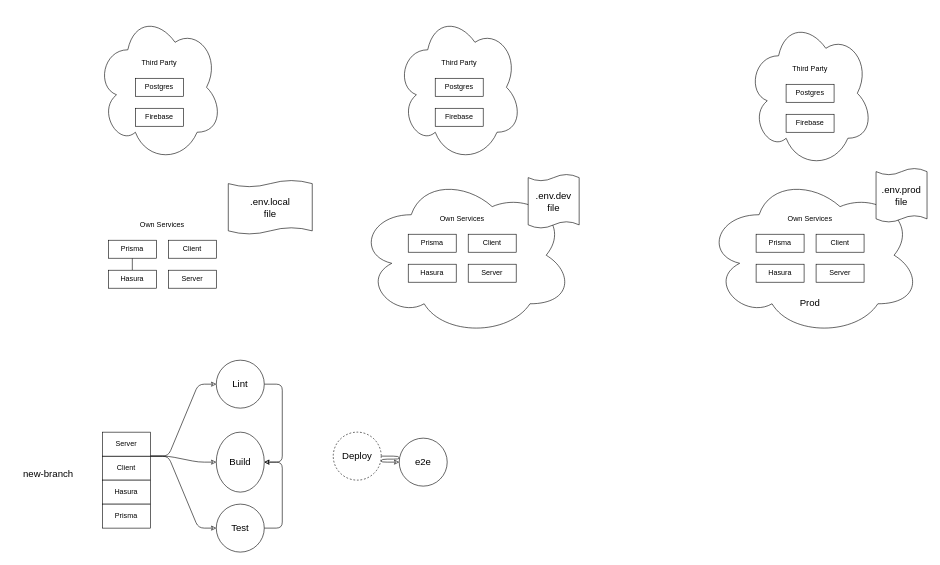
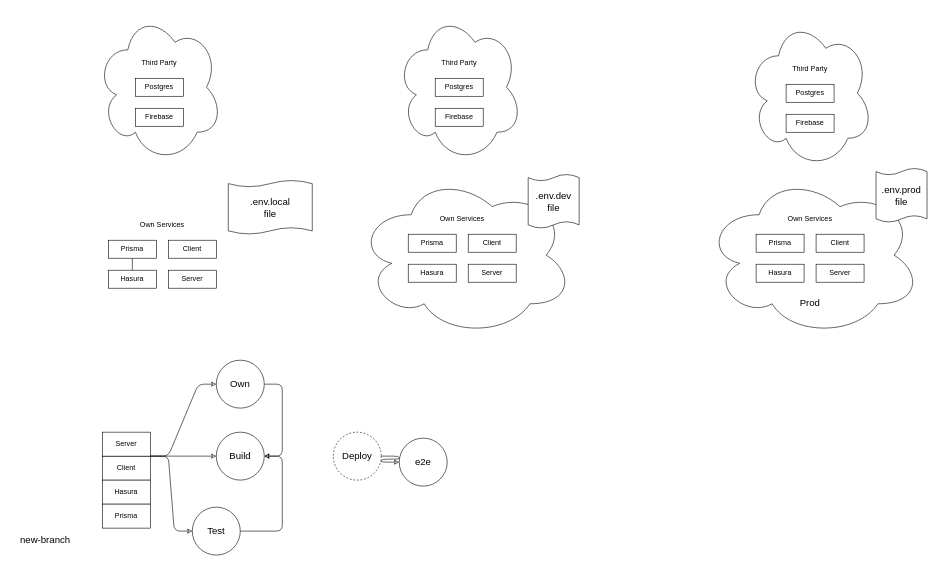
node "Lint": label "Lint" -> "Own"
node "Build": size 48x60 -> 48x48
node "new-branch": moved (48, 474) -> (45, 540)
node "Test": moved (240, 528) -> (216, 531)
